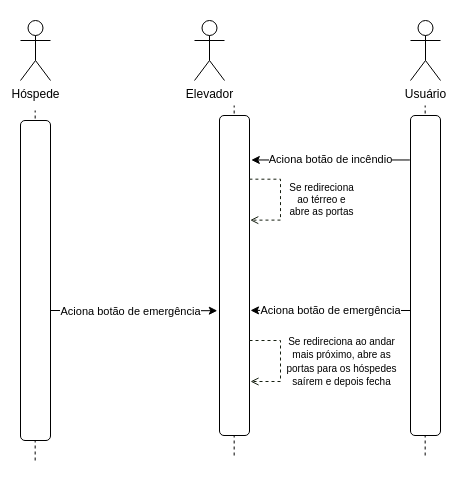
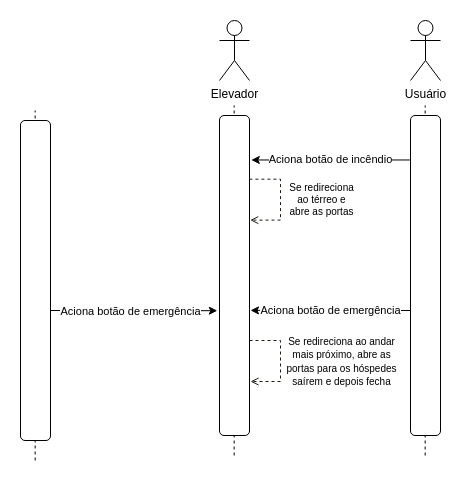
node "Hóspede": removed
node "Elevador": moved (210, 51) -> (235, 51)
